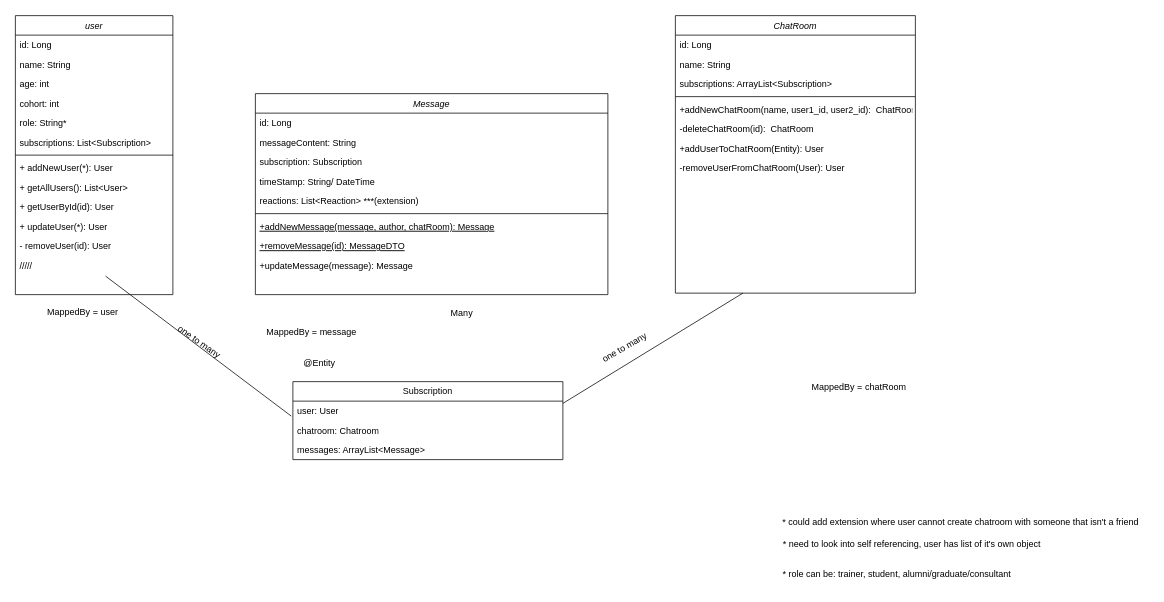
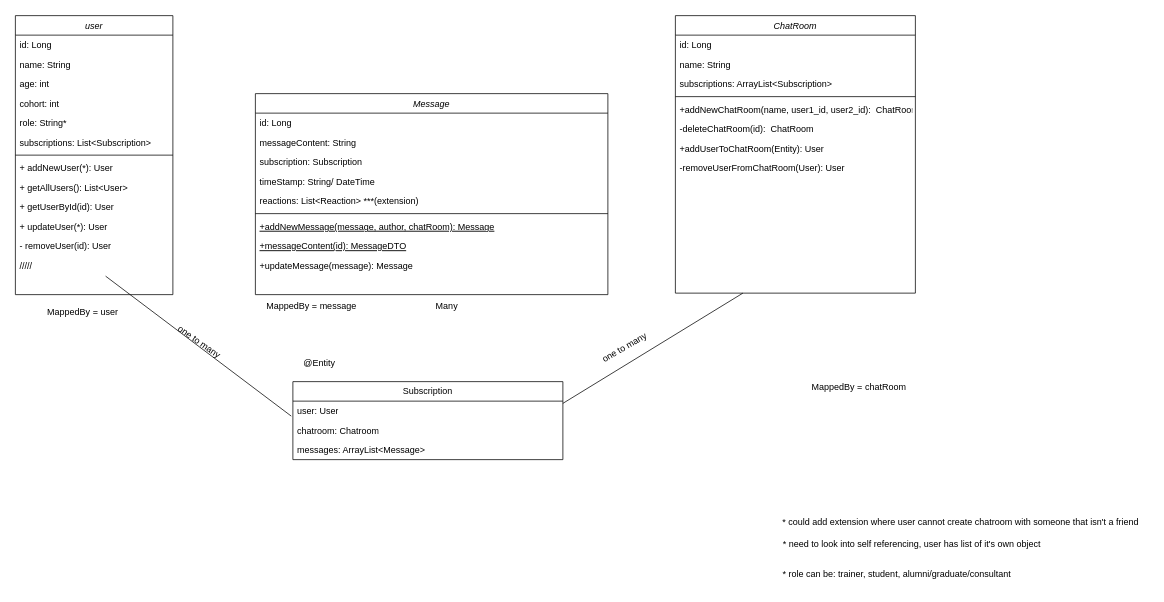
node "+removeMessage(id): MessageDTO": label "+removeMessage(id): MessageDTO" -> "+messageContent(id): MessageDTO"
node "Many": moved (462, 313) -> (447, 306)
node "MappedBy = message": moved (312, 332) -> (312, 306)
